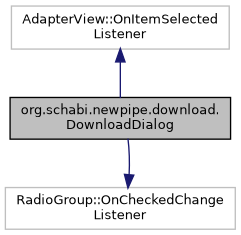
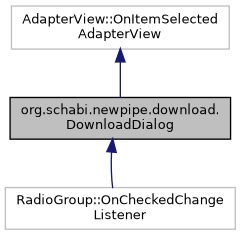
node "AdapterView::OnItemSelected Listener": label "AdapterView::OnItemSelected Listener" -> "AdapterView::OnItemSelected AdapterView"
edge "org.schabi.newpipe.download. DownloadDialog" -> "RadioGroup::OnCheckedChange Listener": reversed
